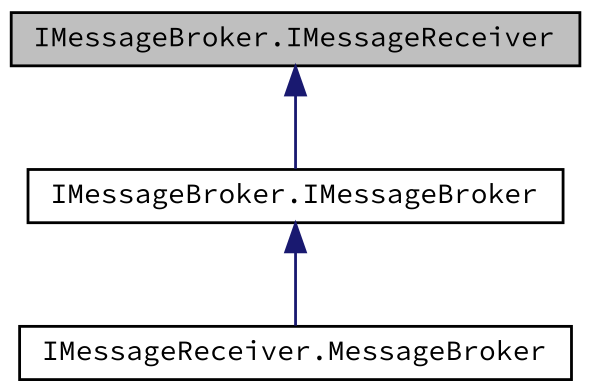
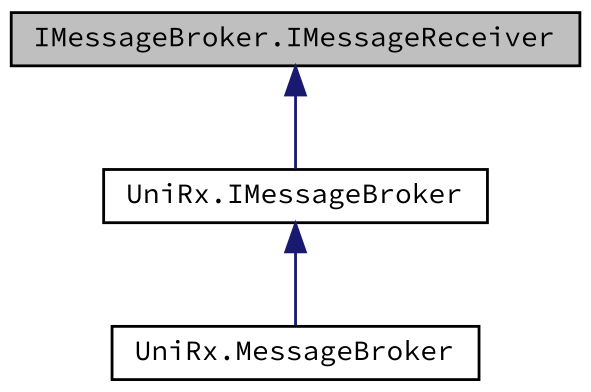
node "IMessageBroker.IMessageBroker": label "IMessageBroker.IMessageBroker" -> "UniRx.IMessageBroker"
node "IMessageReceiver.MessageBroker": label "IMessageReceiver.MessageBroker" -> "UniRx.MessageBroker"
